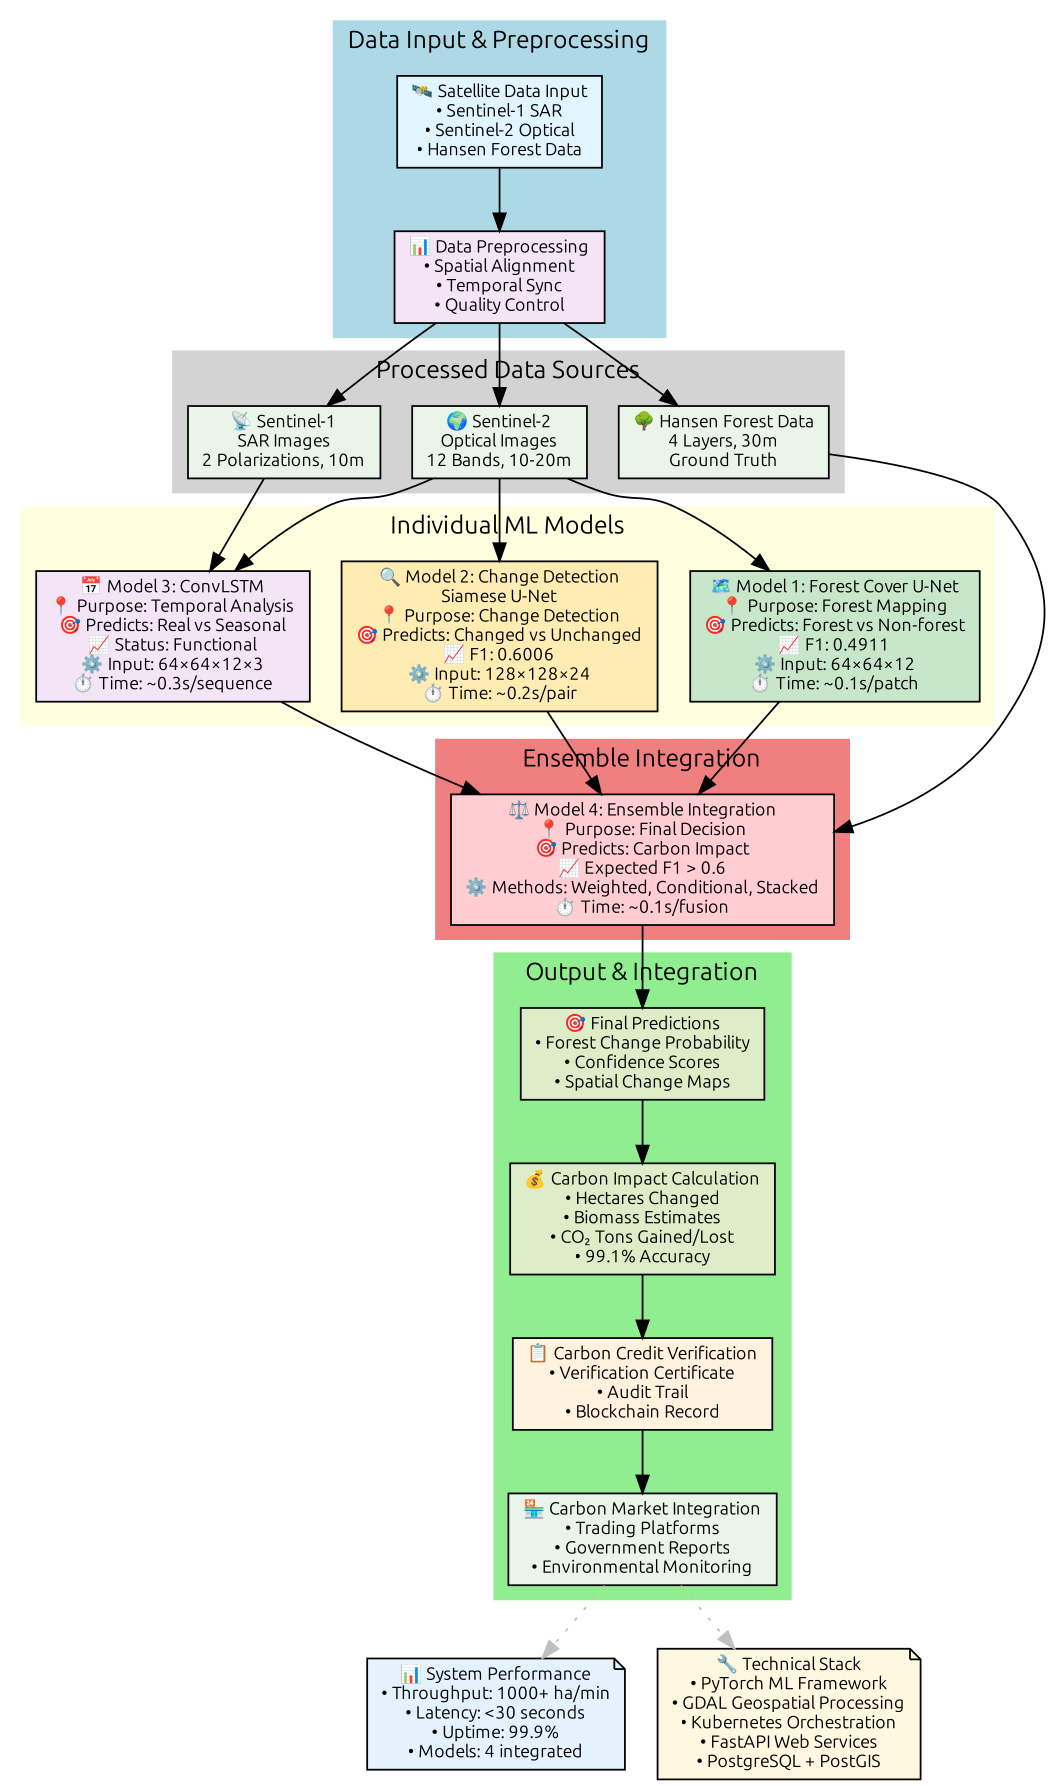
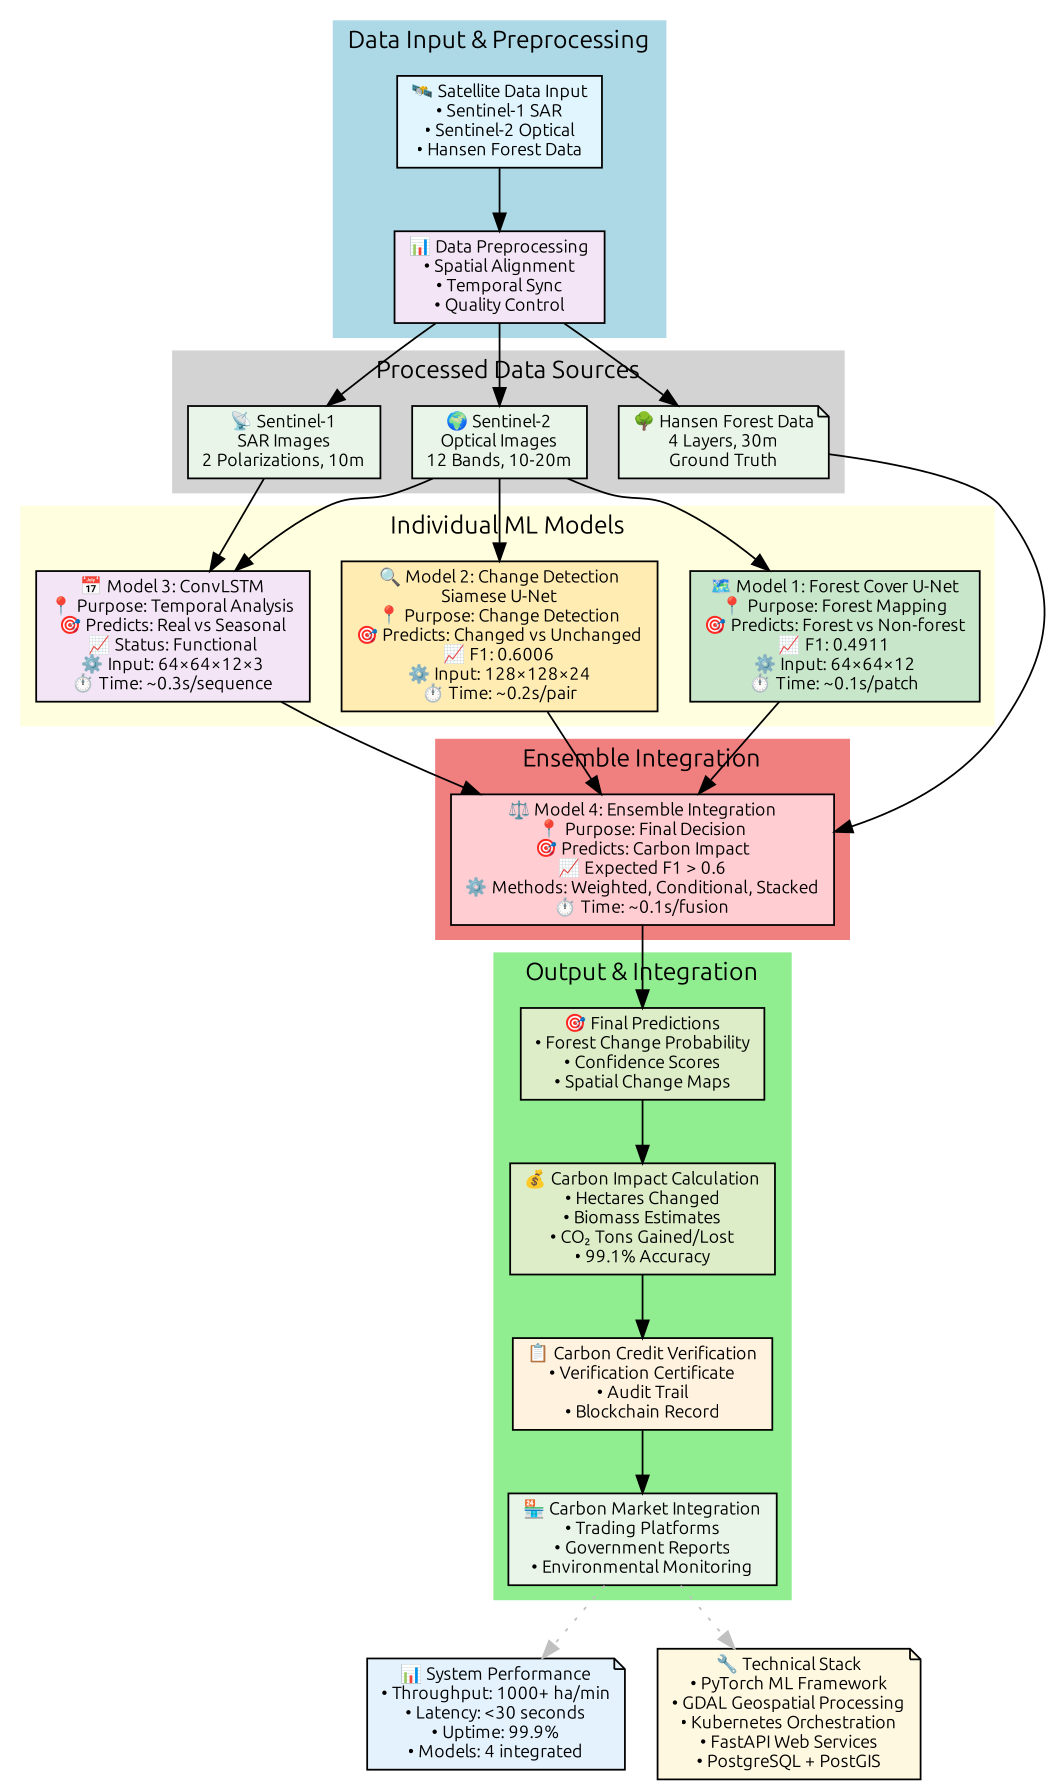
node "🌳 Hansen Forest Data 4 Layers, 30m Ground Truth": shape box -> note
